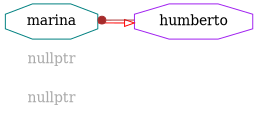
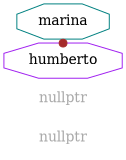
edge "marina" -> "humberto": removed
